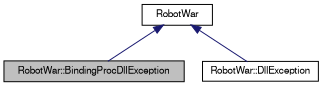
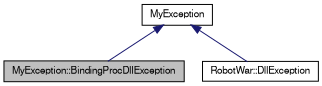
node "RobotWar": label "RobotWar" -> "MyException"
node "RobotWar::BindingProcDllException": label "RobotWar::BindingProcDllException" -> "MyException::BindingProcDllException"
